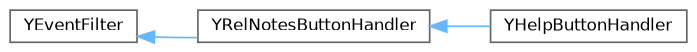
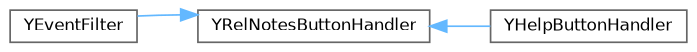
edge "YRelNotesButtonHandler" -> "YEventFilter": reversed
